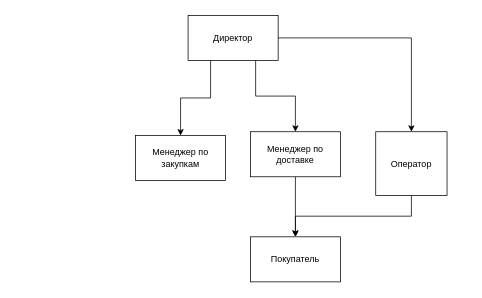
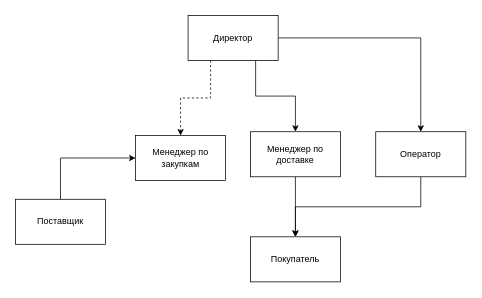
edge "Директор" -> "Менеджер по закупкам": style solid -> dashed
node "Оператор": size 71x64 -> 90x45
edge "Поставщик" -> "Менеджер по закупкам": added
node "Поставщик": added
